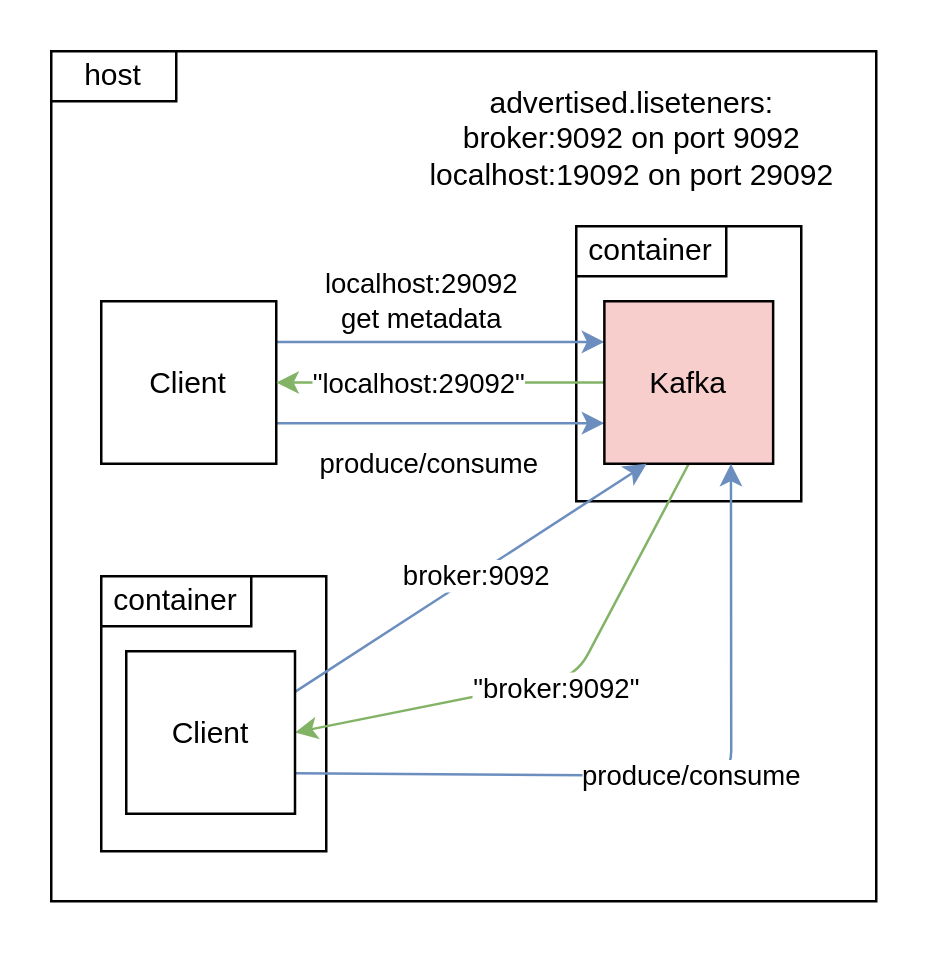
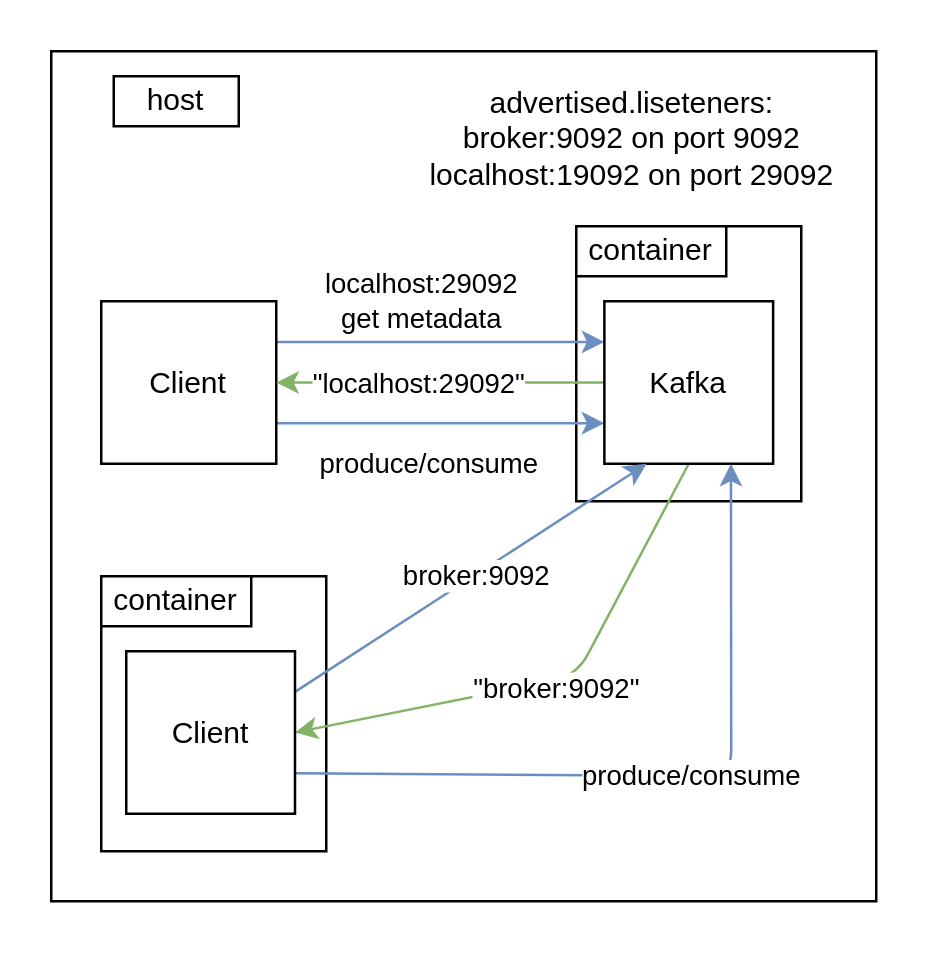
node "host": moved (114, 76) -> (176, 101)
node "Kafka": fillcolor #f8cecc -> #ffffff
